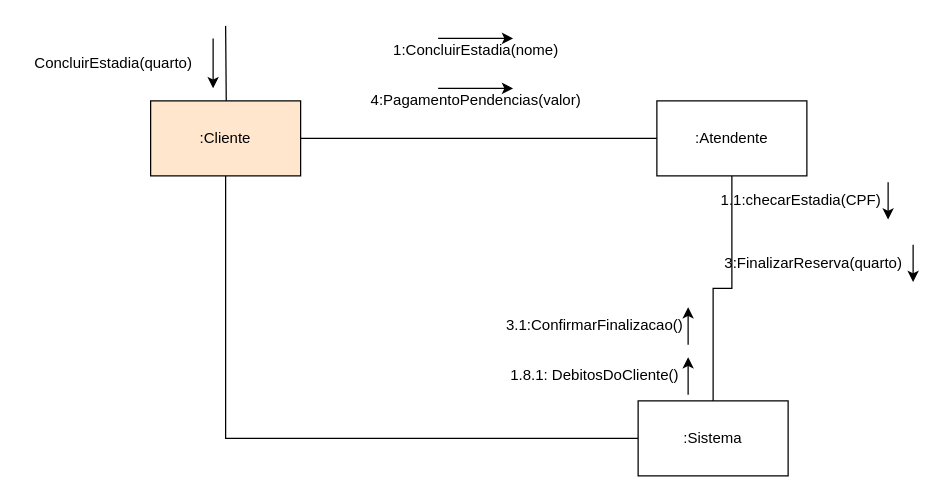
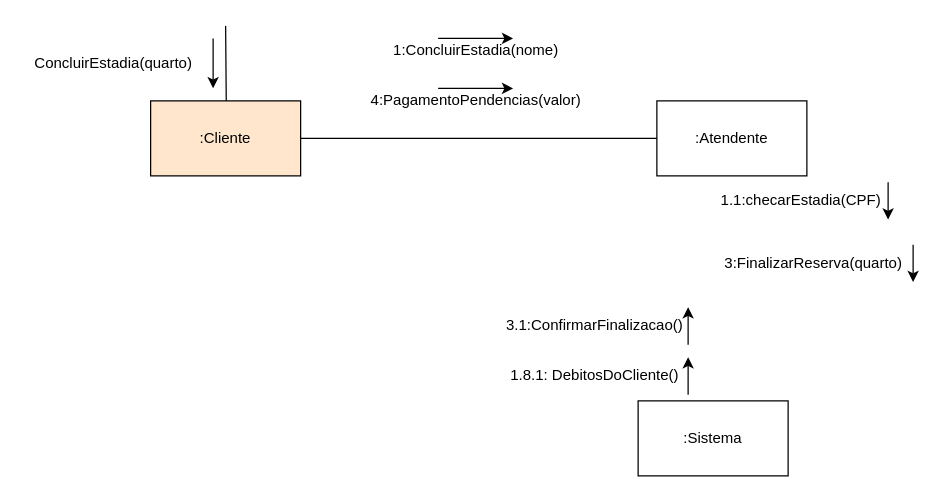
edge ":Atendente" -- ":Sistema": removed
edge ":Cliente" -- ":Sistema": removed
